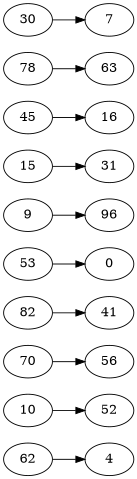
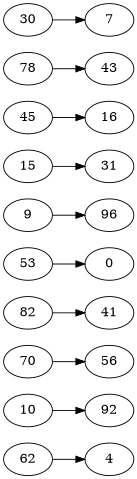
node "63": label "63" -> "43"
node "52": label "52" -> "92"
